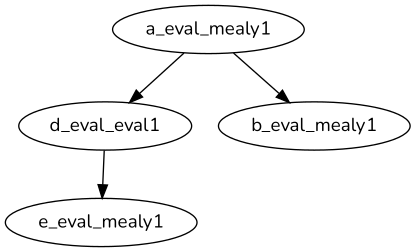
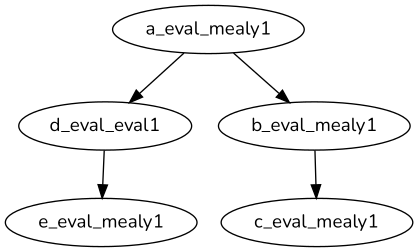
node "c_eval_mealy1": added
